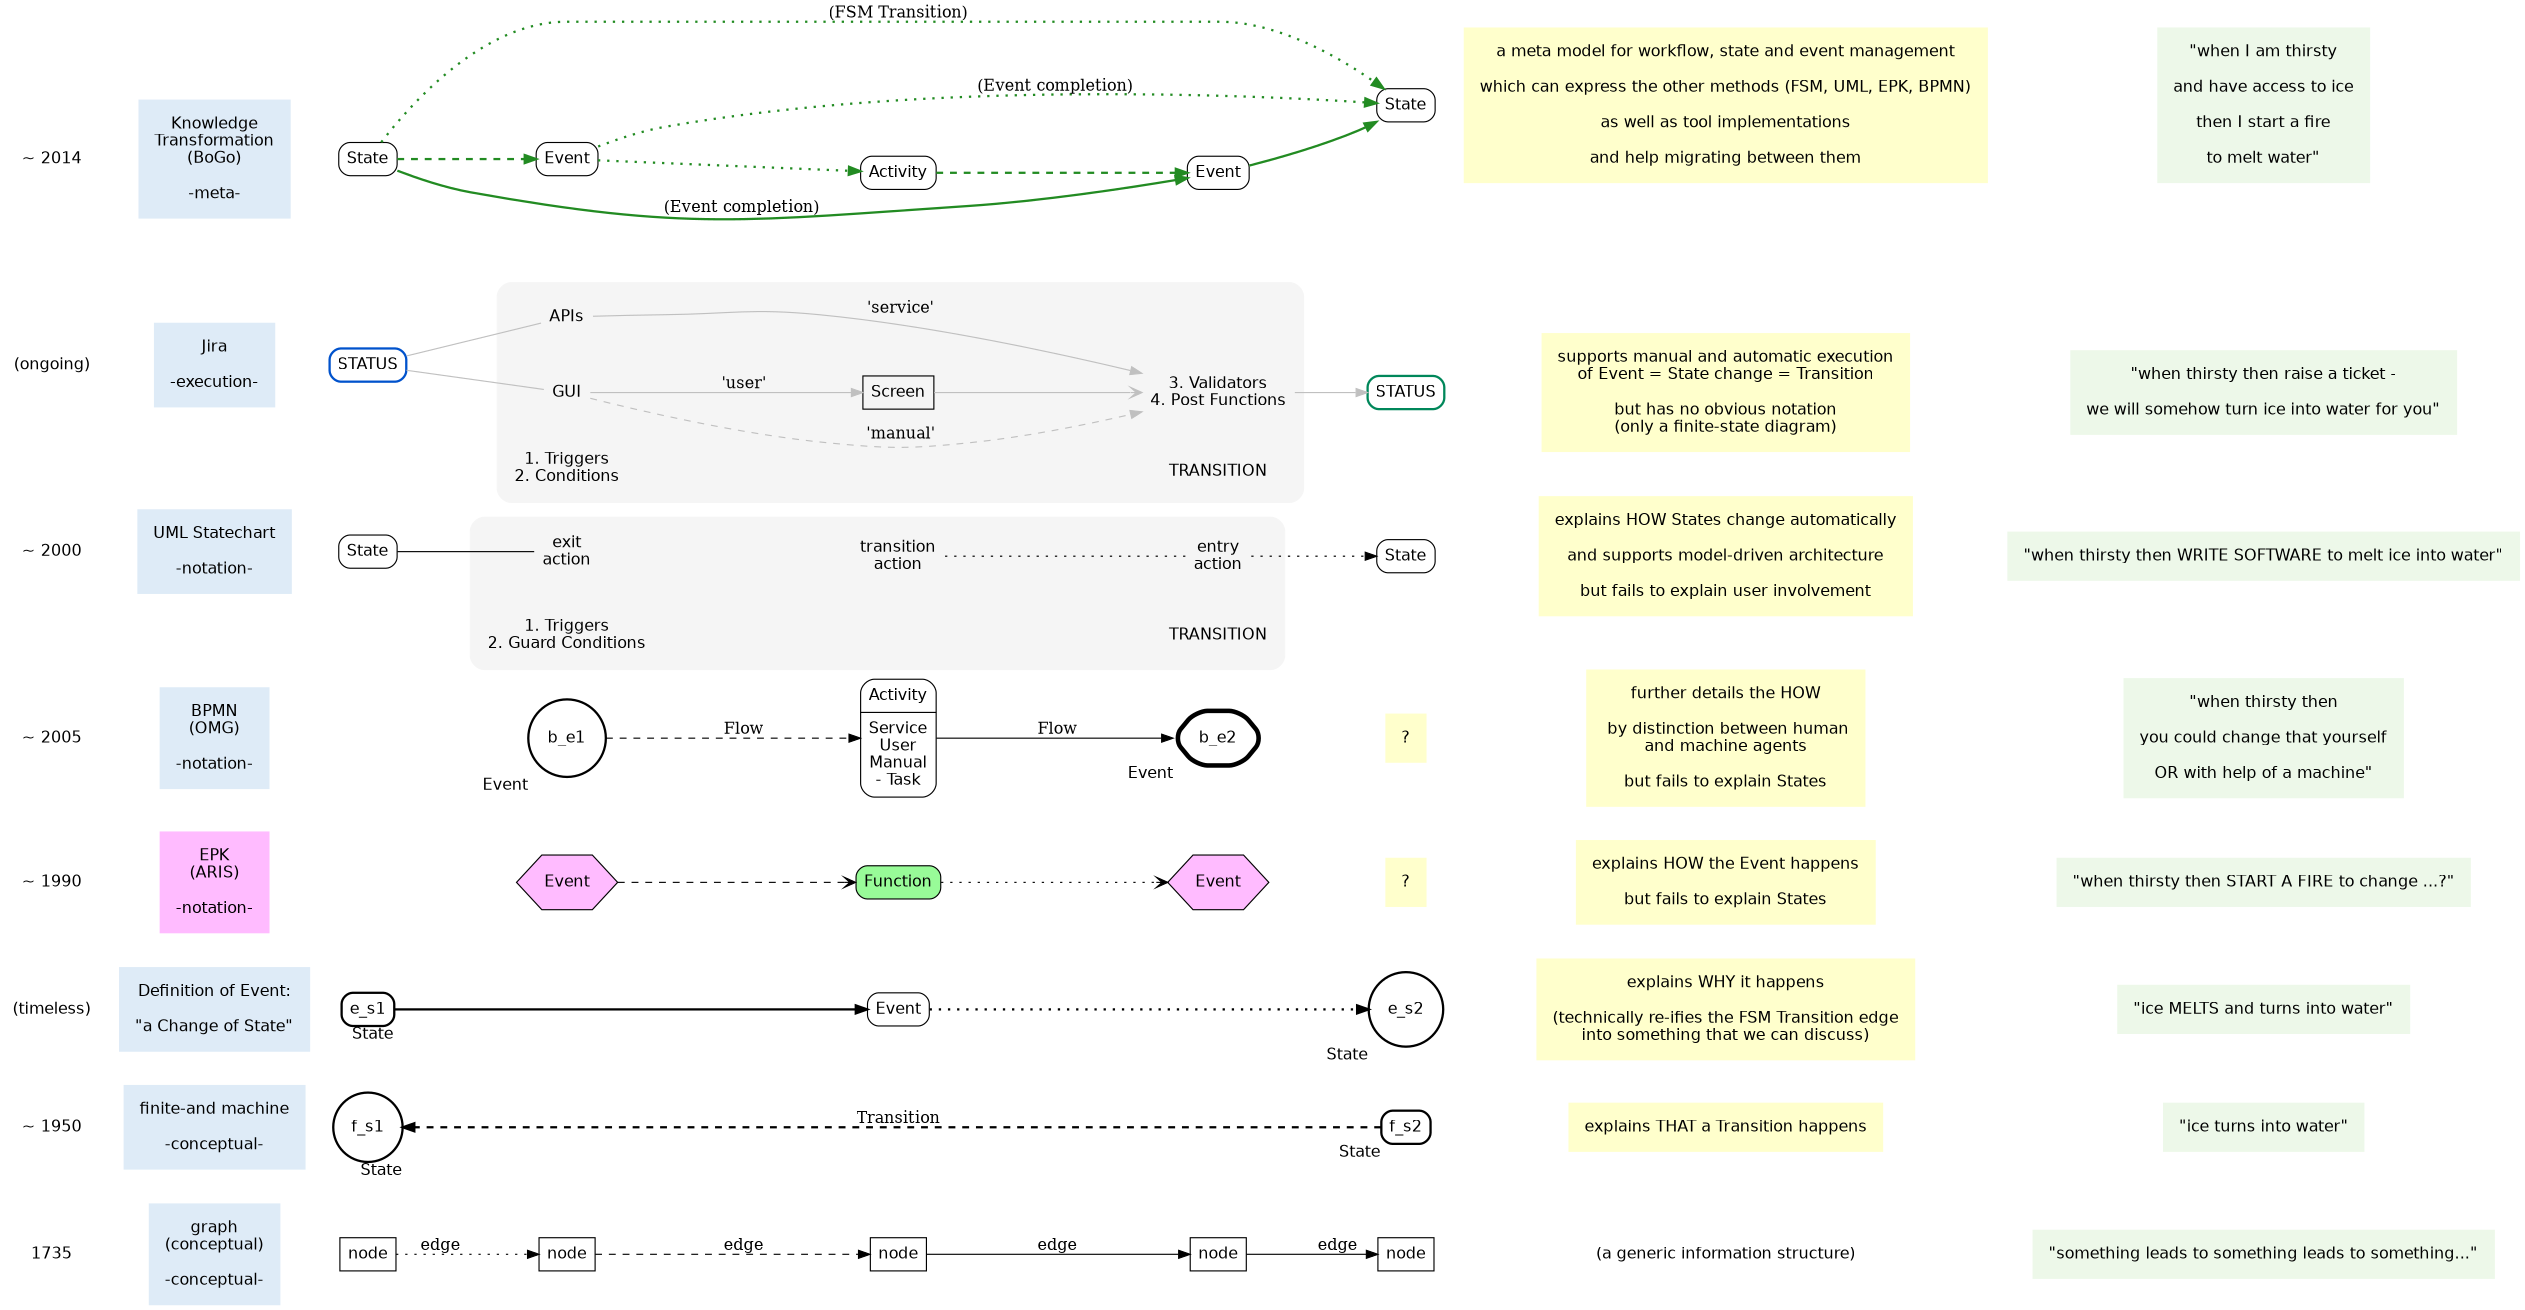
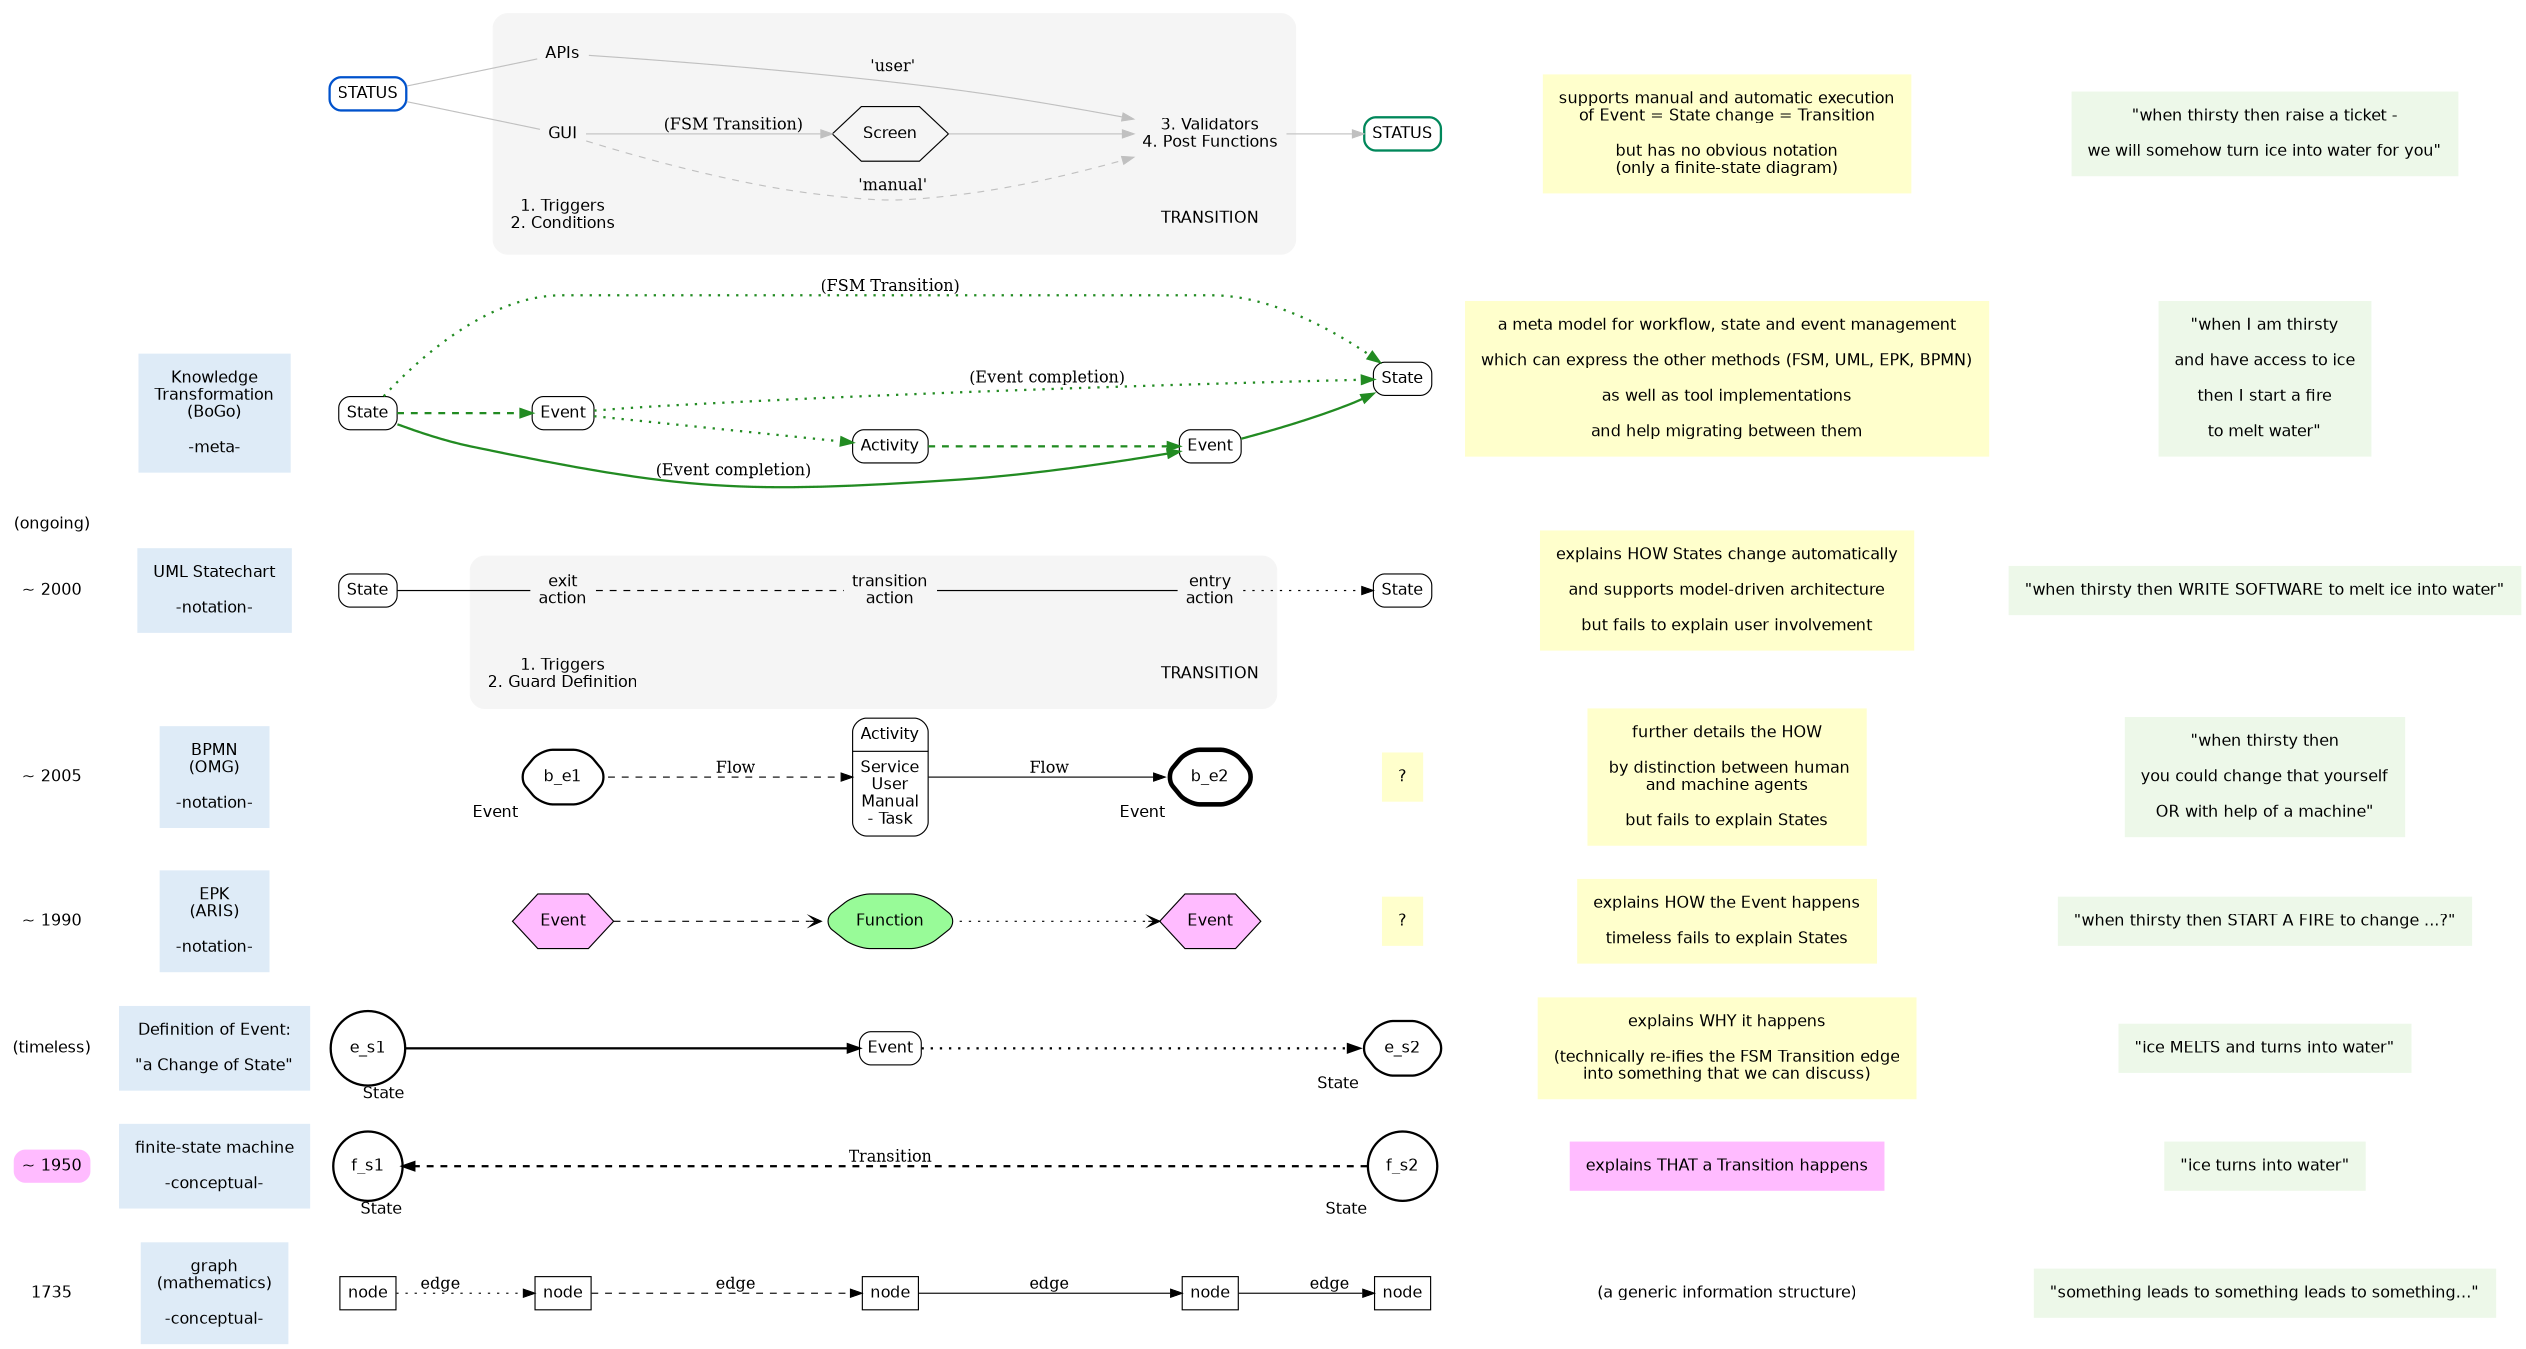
node "~ 2014": removed
edge "APIs" -> "3. Validators 4. Post Functions": label " 'service'" -> " 'user'"
node "Jira -execution-": removed
edge "GUI" -> "Screen": label " 'user'" -> "(FSM Transition)"
node "Screen": shape box -> hexagon
edge "Screen" -> "3. Validators 4. Post Functions": arrowhead vee -> normal
edge "transition action" -- "entry action": style dotted -> solid
edge "exit action" -- "transition action": added
node "1. Triggers 2. Guard Conditions": label "1. Triggers 2. Guard Conditions" -> "1. Triggers 2. Guard Definition"
node "b_e1 Event": shape circle -> hexagon
node "EPK (ARIS) -notation-": fillcolor plum1 -> #deebf7
node "Function": shape box -> hexagon
node "explains HOW the Event happens but fails to explain States": label "explains HOW the Event happens but fails to explain States" -> "explains HOW the Event happens timeless fails to explain States"
node "e_s1 State": shape box -> circle
node "e_s2 State": shape circle -> hexagon
node "~ 1950": fillcolor white -> plum1
node "finite-and machine -conceptual-": label "finite-and machine -conceptual-" -> "finite-state machine -conceptual-"
node "f_s2 State": shape box -> circle
node "explains THAT a Transition happens": fillcolor #ffffcc -> plum1
node "graph (conceptual) -conceptual-": label "graph (conceptual) -conceptual-" -> "graph (mathematics) -conceptual-"
